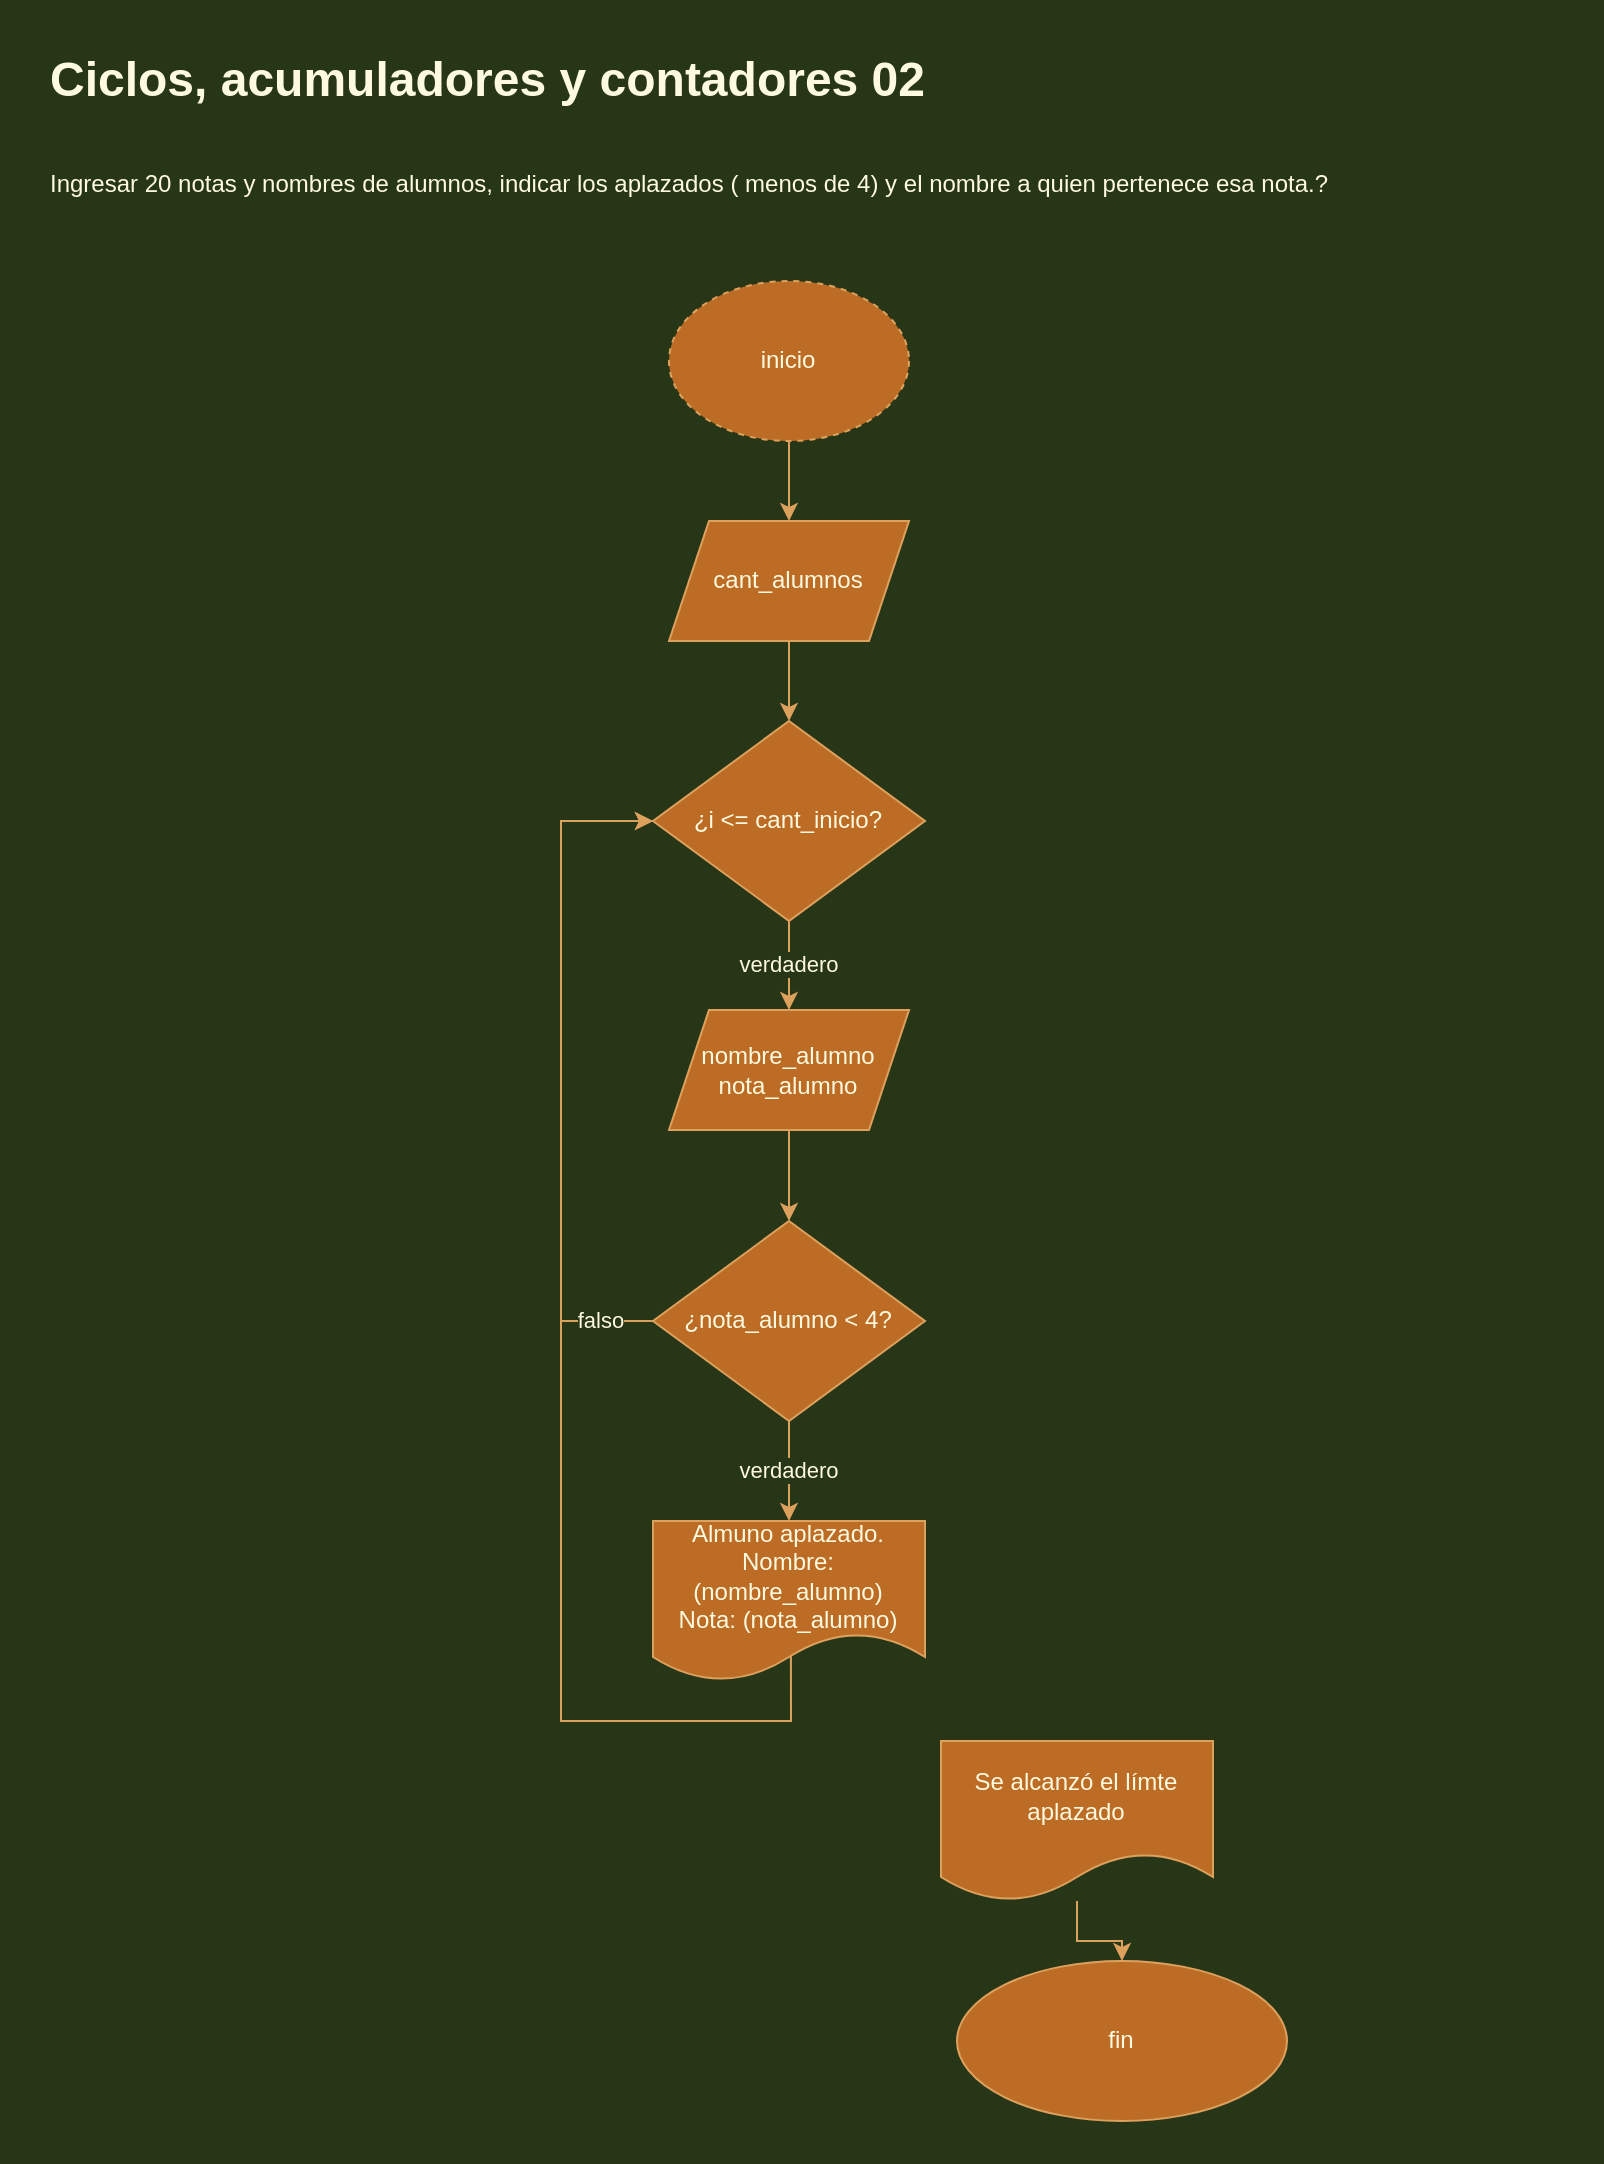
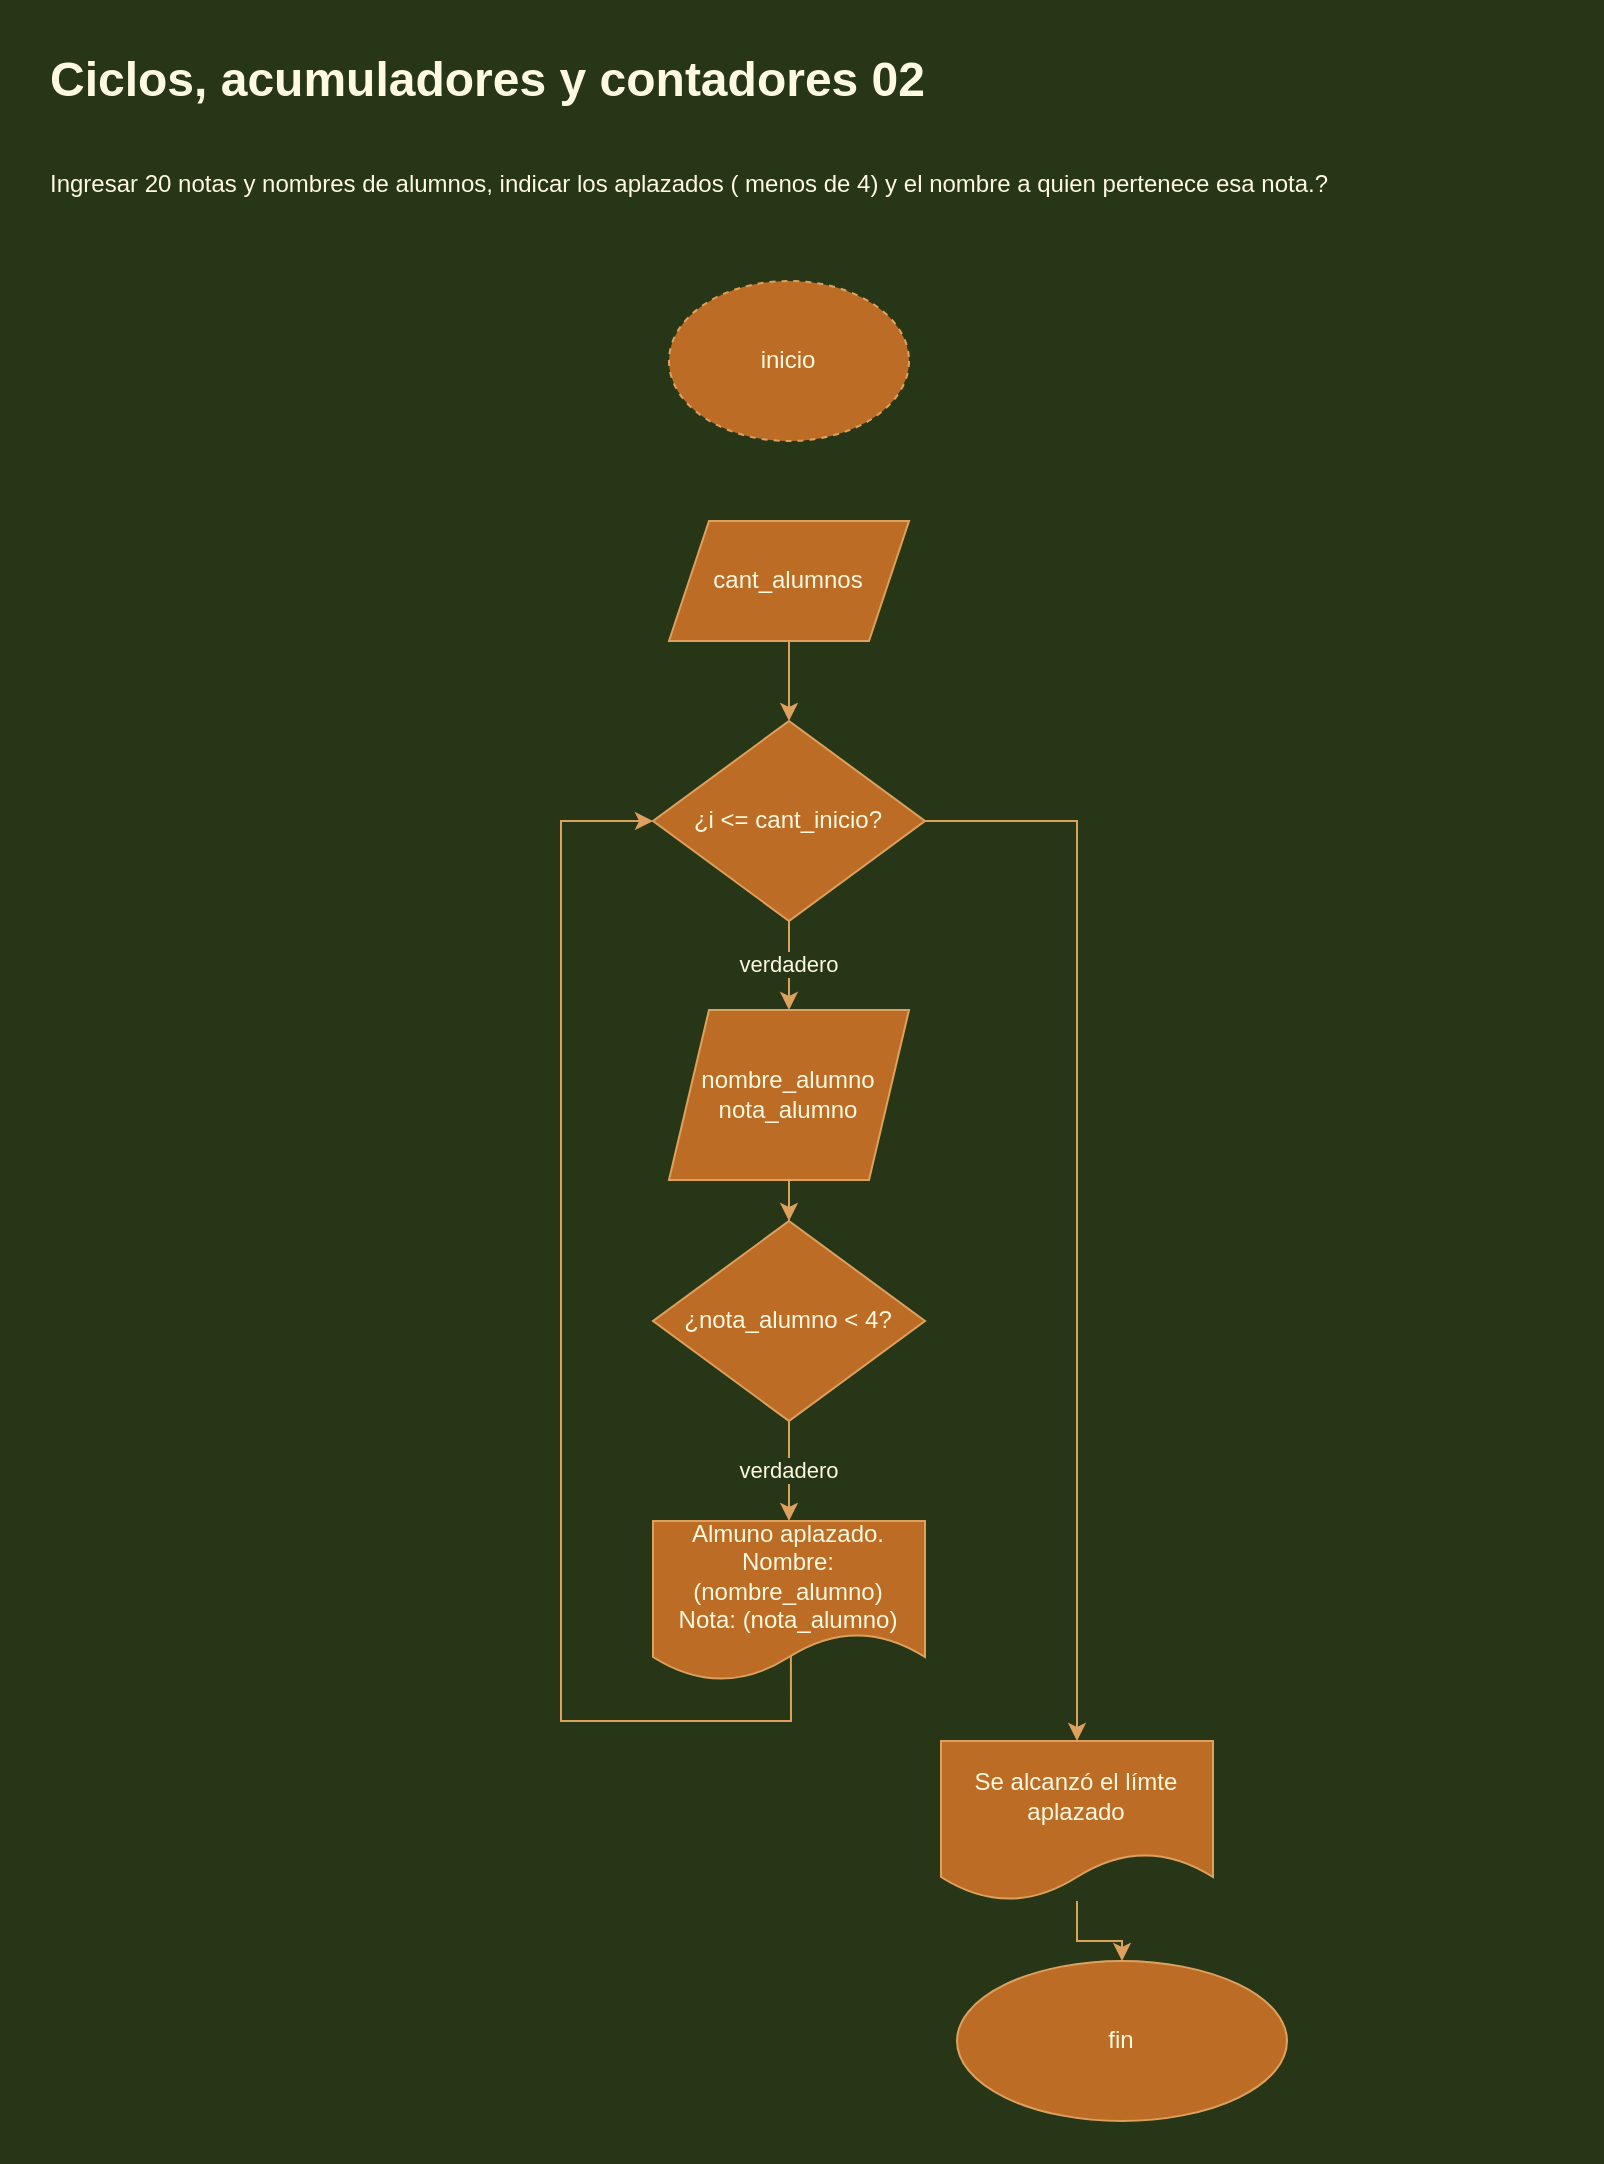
edge "inicio" -> "cant_alumnos": removed
node "nombre_alumno nota_alumno": size 240x120 -> 240x170
edge "¿i <= cant_inicio?" -> "Se alcanzó el límte aplazado": added
edge "¿nota_alumno < 4?" -> "¿i <= cant_inicio?": removed, label "falso"
